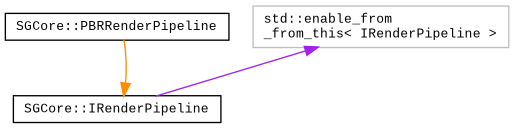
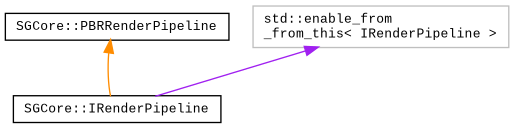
edge "SGCore::PBRRenderPipeline" -> "SGCore::IRenderPipeline": reversed
